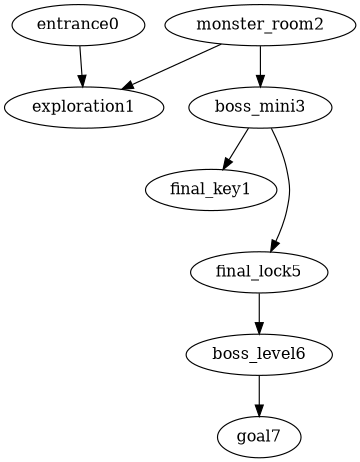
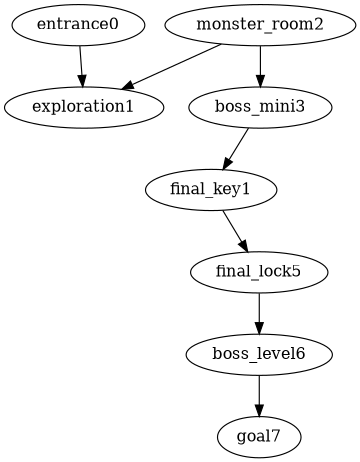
edge "boss_mini3" -> "final_lock5": now "final_key1" -> "final_lock5"
